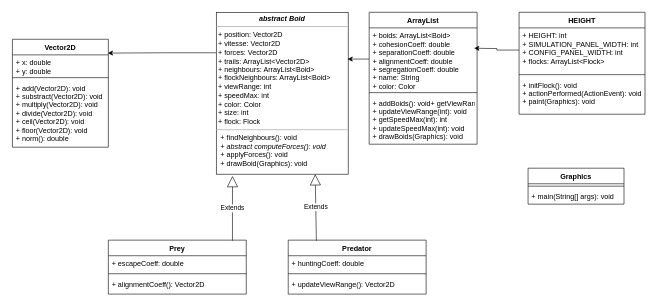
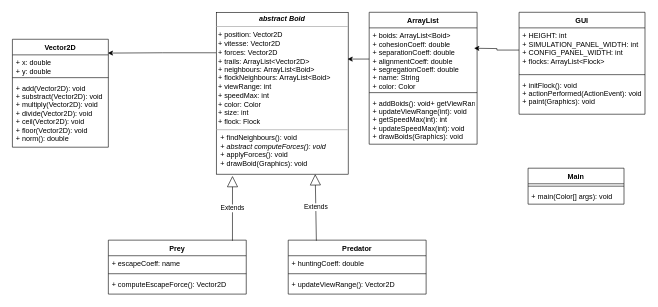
node "HEIGHT": label "HEIGHT" -> "GUI"
node "Graphics": label "Graphics" -> "Main"
node "+ main(String[] args): void": label "+ main(String[] args): void" -> "+ main(Color[] args): void"
node "+ escapeCoeff: double": label "+ escapeCoeff: double" -> "+ escapeCoeff: name"
node "+ alignmentCoeff(): Vector2D": label "+ alignmentCoeff(): Vector2D" -> "+ computeEscapeForce(): Vector2D"
